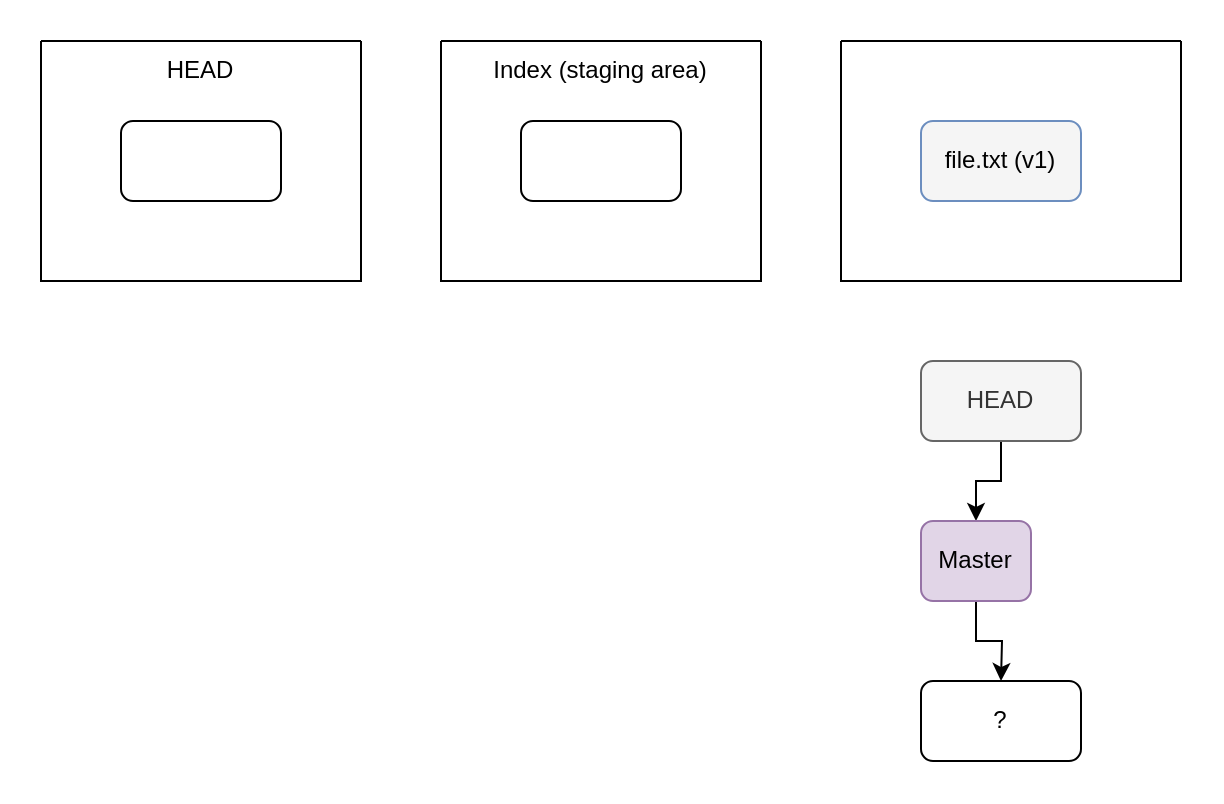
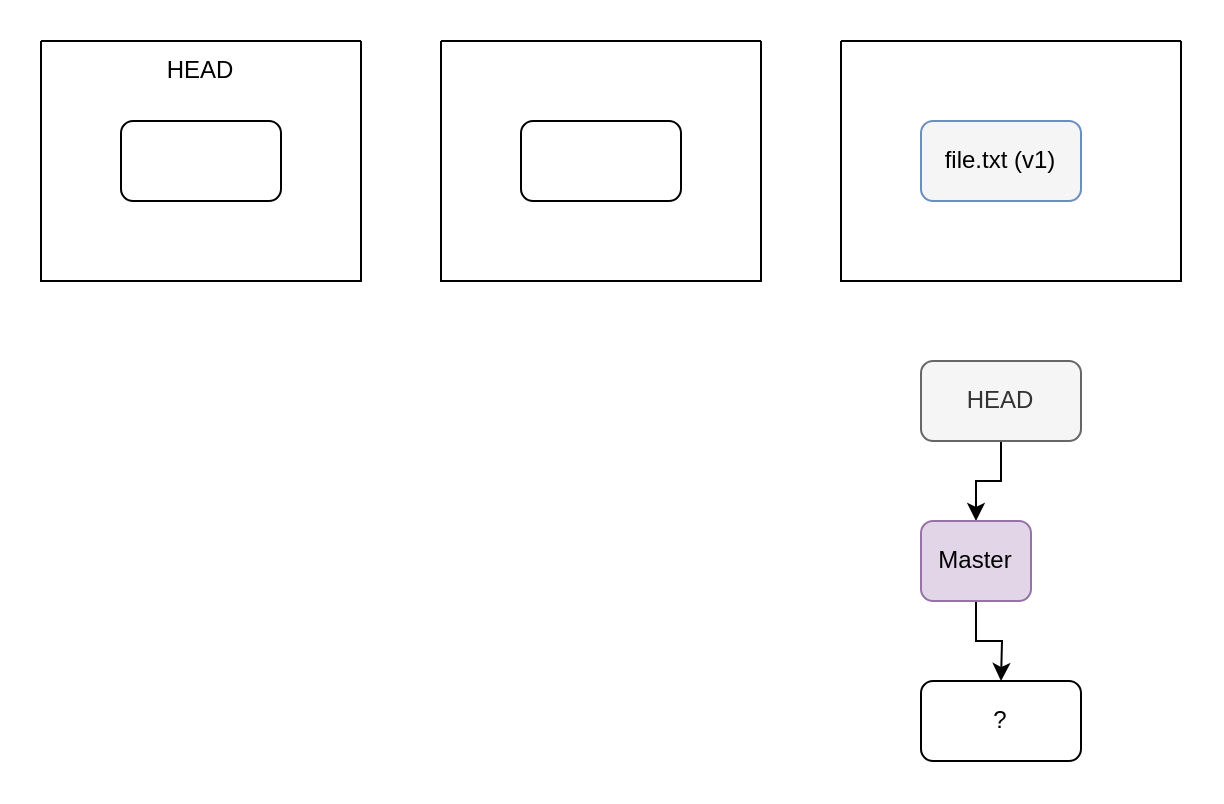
node "Index (staging area)": removed
